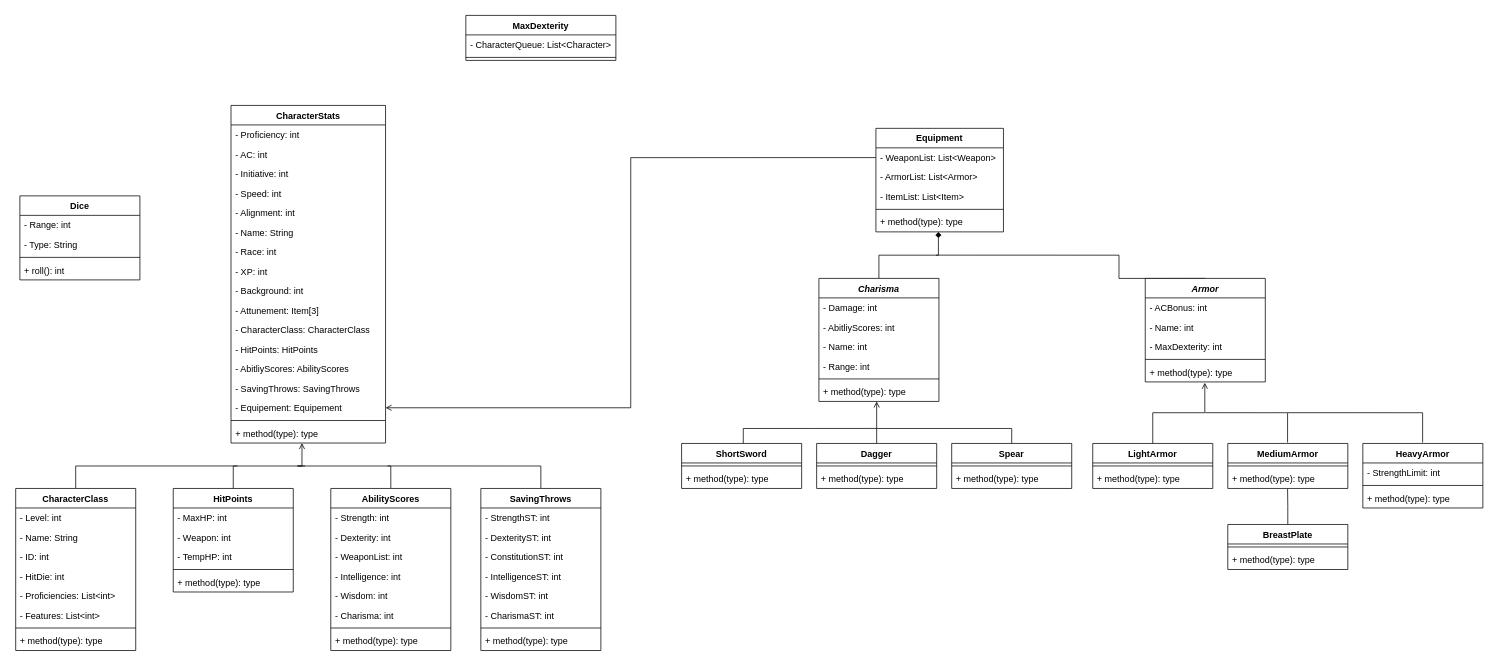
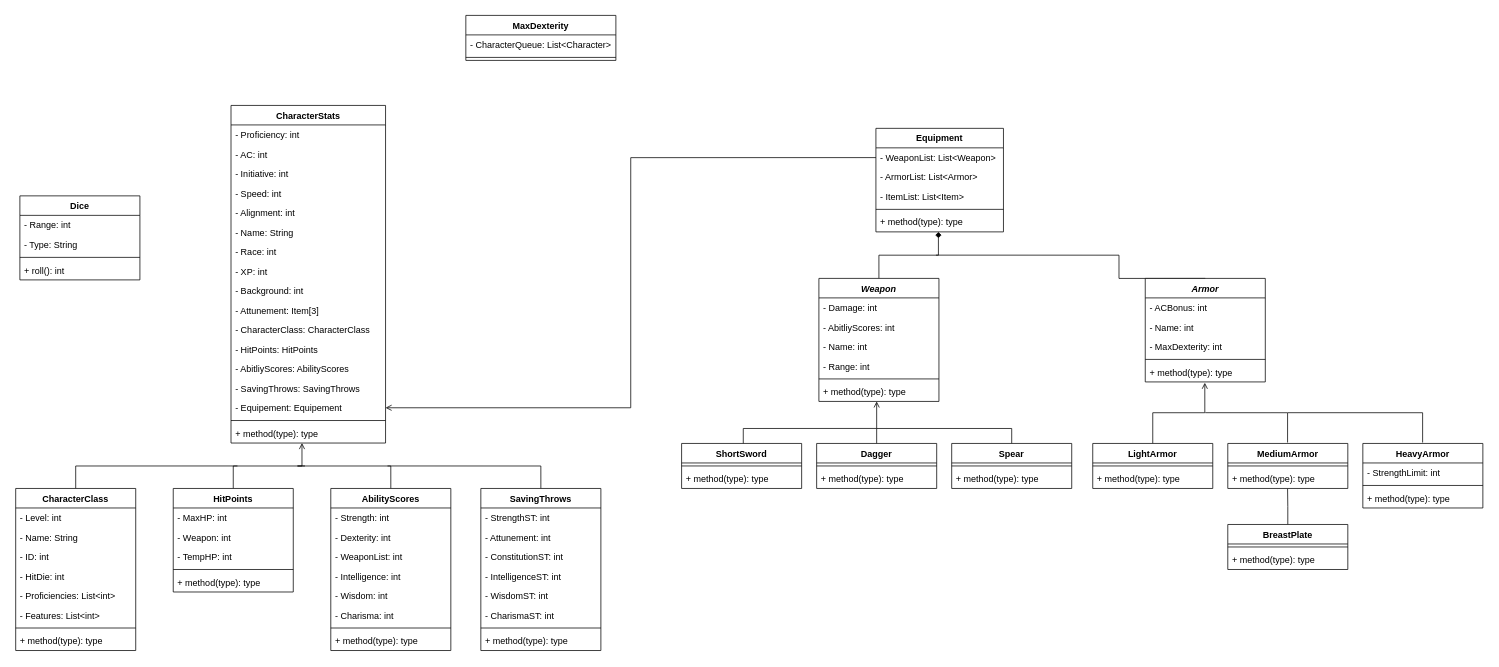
node "Charisma": label "Charisma" -> "Weapon"
node "- DexterityST: int": label "- DexterityST: int" -> "- Attunement: int"
